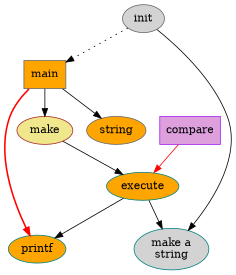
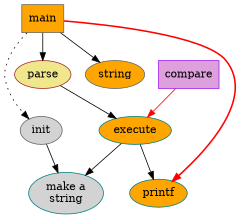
edge "init" -> "main": reversed
node "make": label "make" -> "parse"
